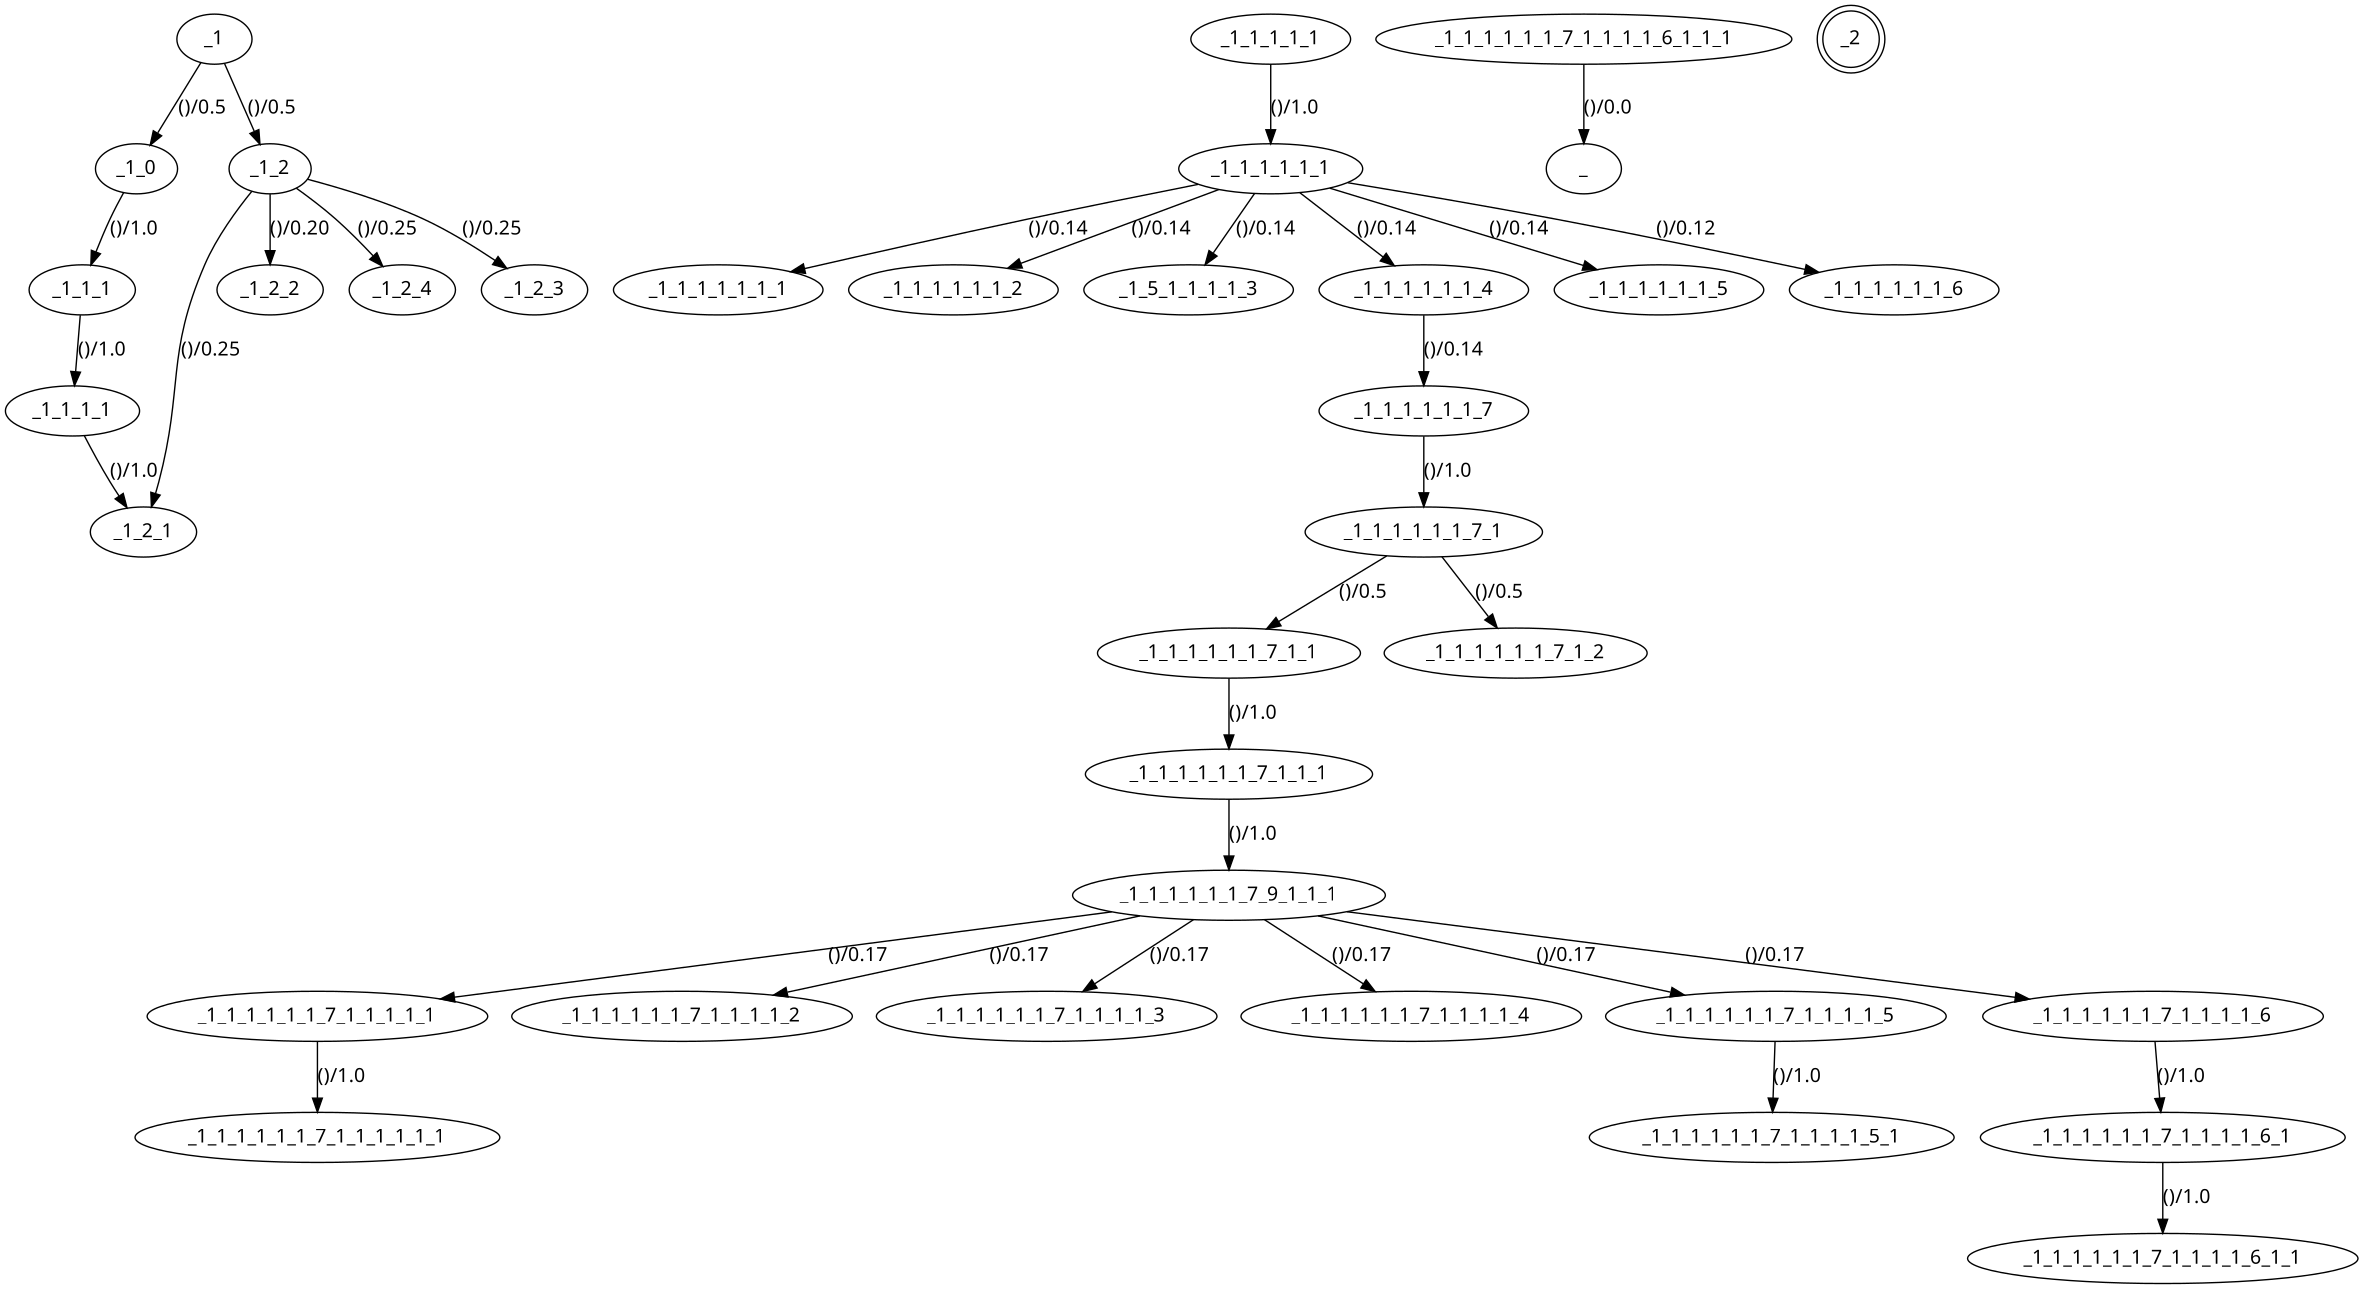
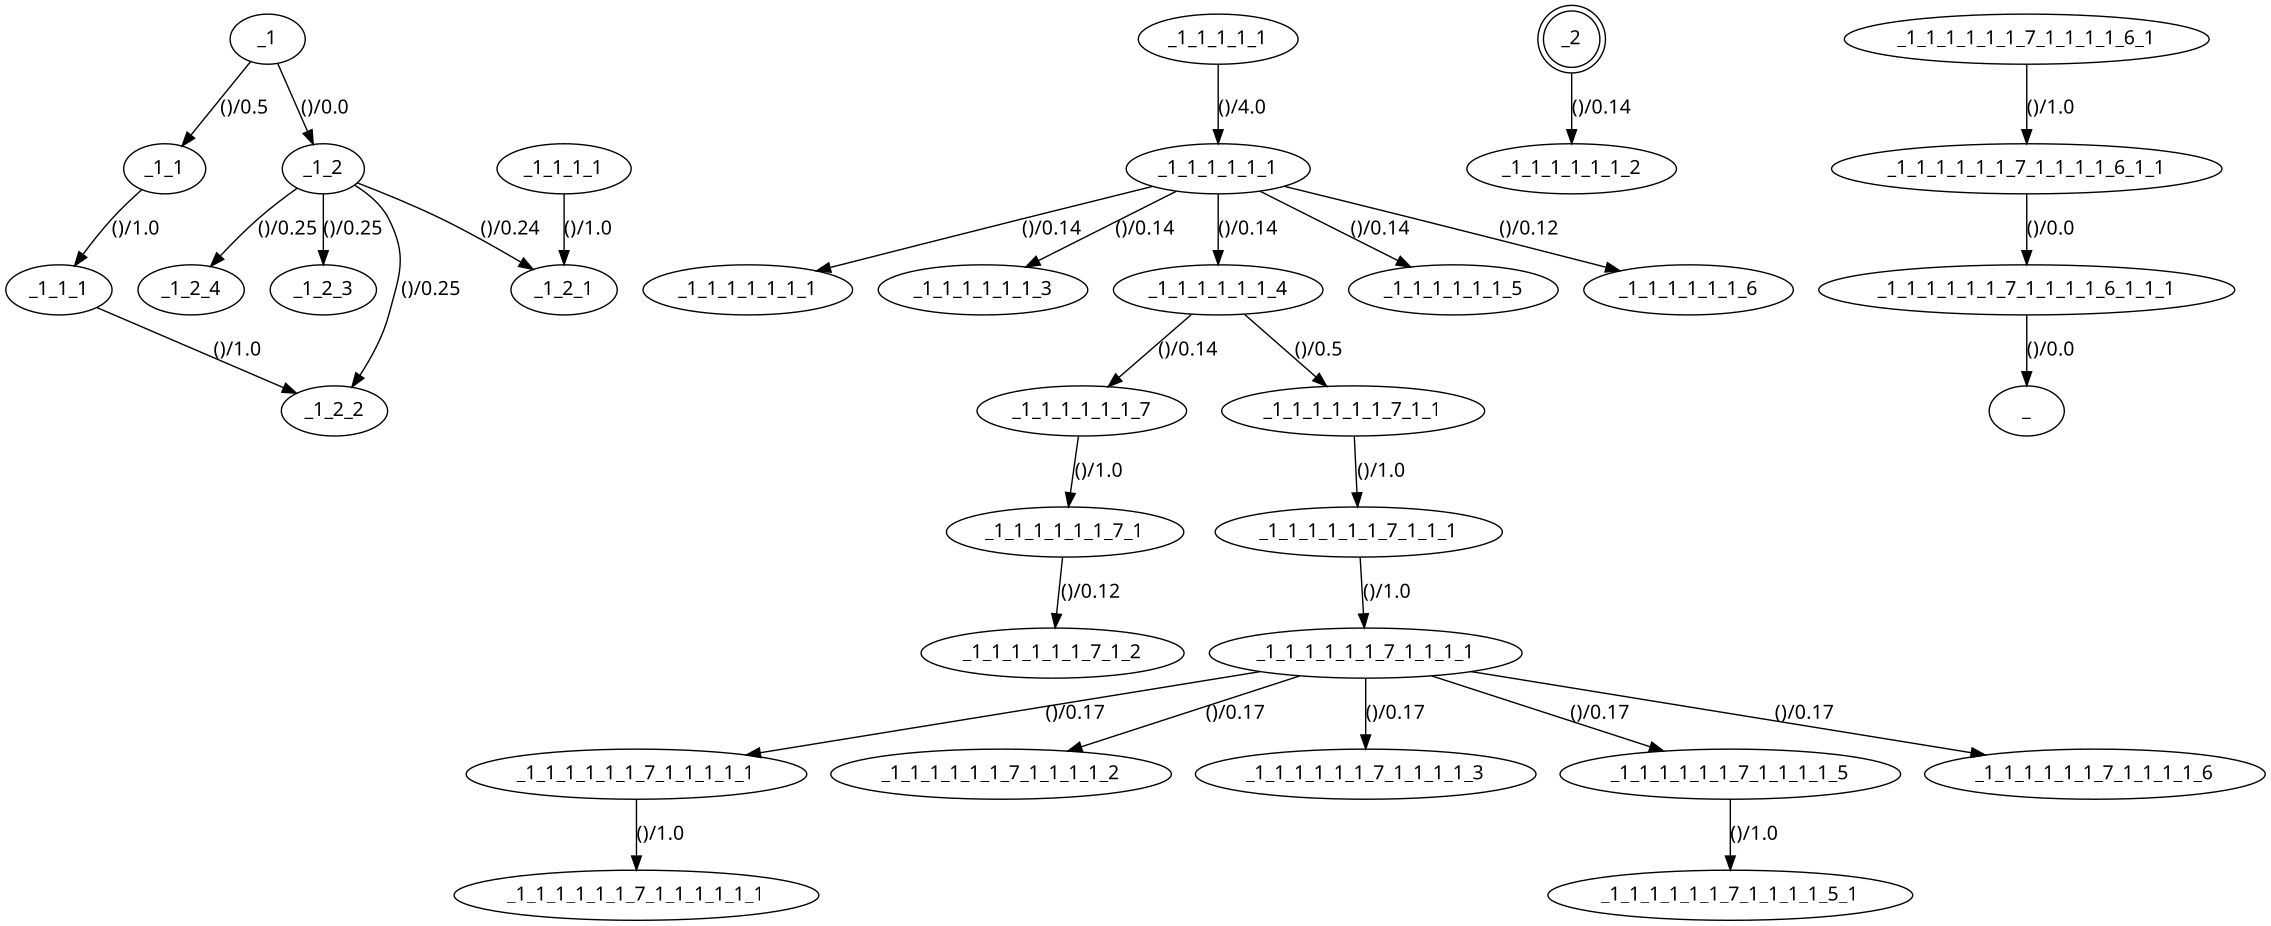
edge "_1" -> "_1_2": label "()/0.5" -> "()/0.0"
edge "_1_1_1_1_1" -> "_1_1_1_1_1_1": label "()/1.0" -> "()/4.0"
node "_1_0": label "_1_0" -> "_1_1"
edge "_1_1_1_1_1_1_7_1_1_1_1_6_1_1" -> "_1_1_1_1_1_1_7_1_1_1_1_6_1_1_1": added, label "()/0.0"
edge "_1_1_1_1_1_1" -> "_1_1_1_1_1_1_2": now "_2" -> "_1_1_1_1_1_1_2"
edge "_1_2" -> "_1_2_2": label "()/0.20" -> "()/0.25"
node "_1_5_1_1_1_1_3": label "_1_5_1_1_1_1_3" -> "_1_1_1_1_1_1_3"
edge "_1_1_1" -> "_1_1_1_1": now "_1_1_1" -> "_1_2_2"
edge "_1_2" -> "_1_2_1": label "()/0.25" -> "()/0.24"
edge "_1_1_1_1_1_1_7_1" -> "_1_1_1_1_1_1_7_1_1": now "_1_1_1_1_1_1_4" -> "_1_1_1_1_1_1_7_1_1"
edge "_1_1_1_1_1_1_7_1" -> "_1_1_1_1_1_1_7_1_2": label "()/0.5" -> "()/0.12"
node "_1_1_1_1_1_1_7_9_1_1_1": label "_1_1_1_1_1_1_7_9_1_1_1" -> "_1_1_1_1_1_1_7_1_1_1_1"
node "_1_1_1_1_1_1_7_1_1_1_1_4": removed
edge "_1_1_1_1_1_1_7_1_1_1_1_6" -> "_1_1_1_1_1_1_7_1_1_1_1_6_1": removed, label "()/1.0"
